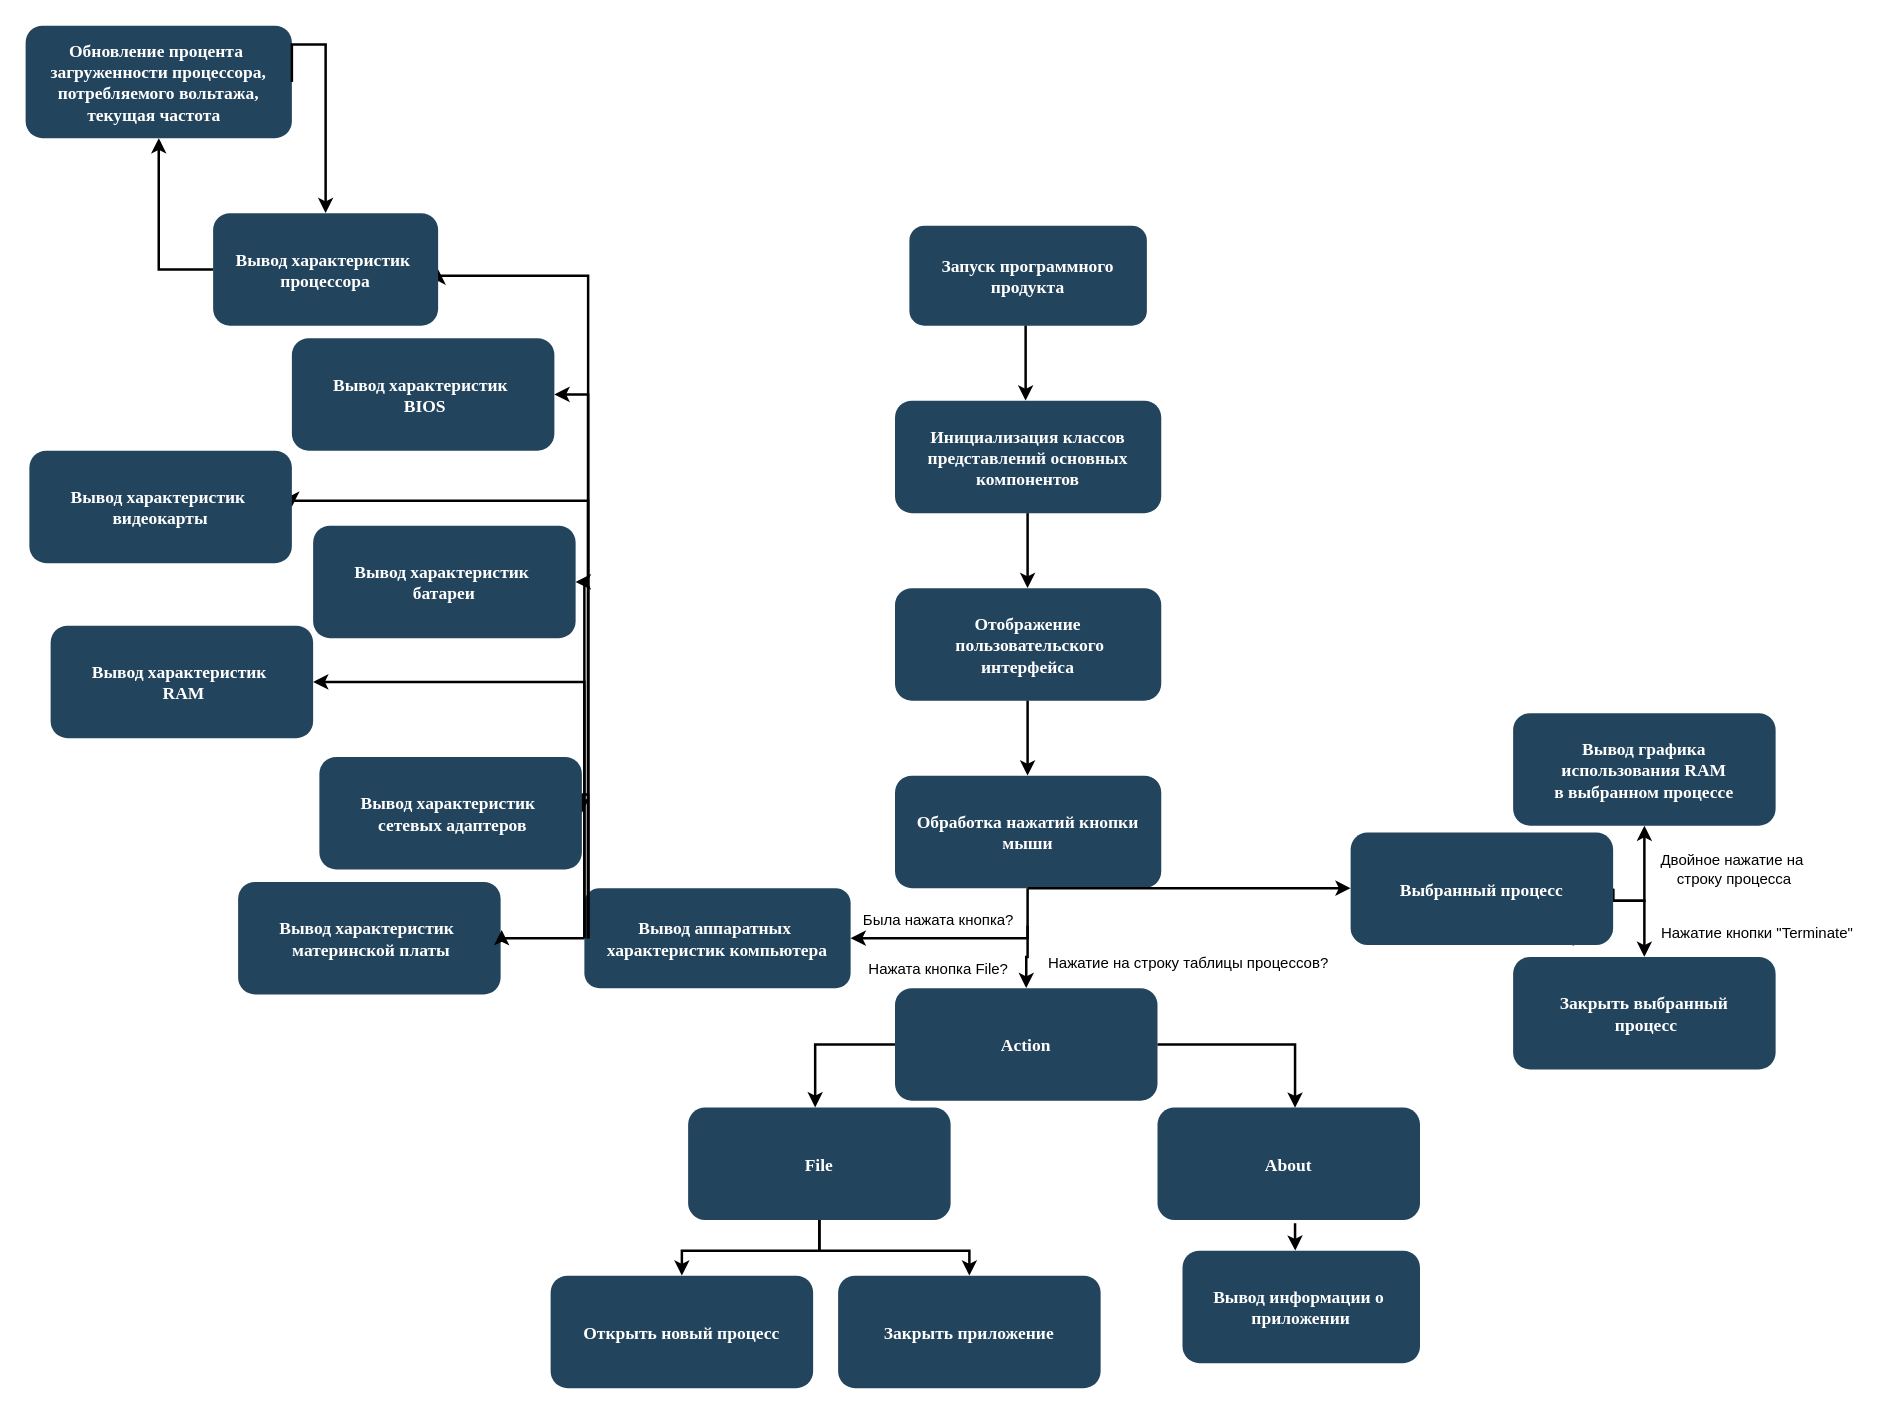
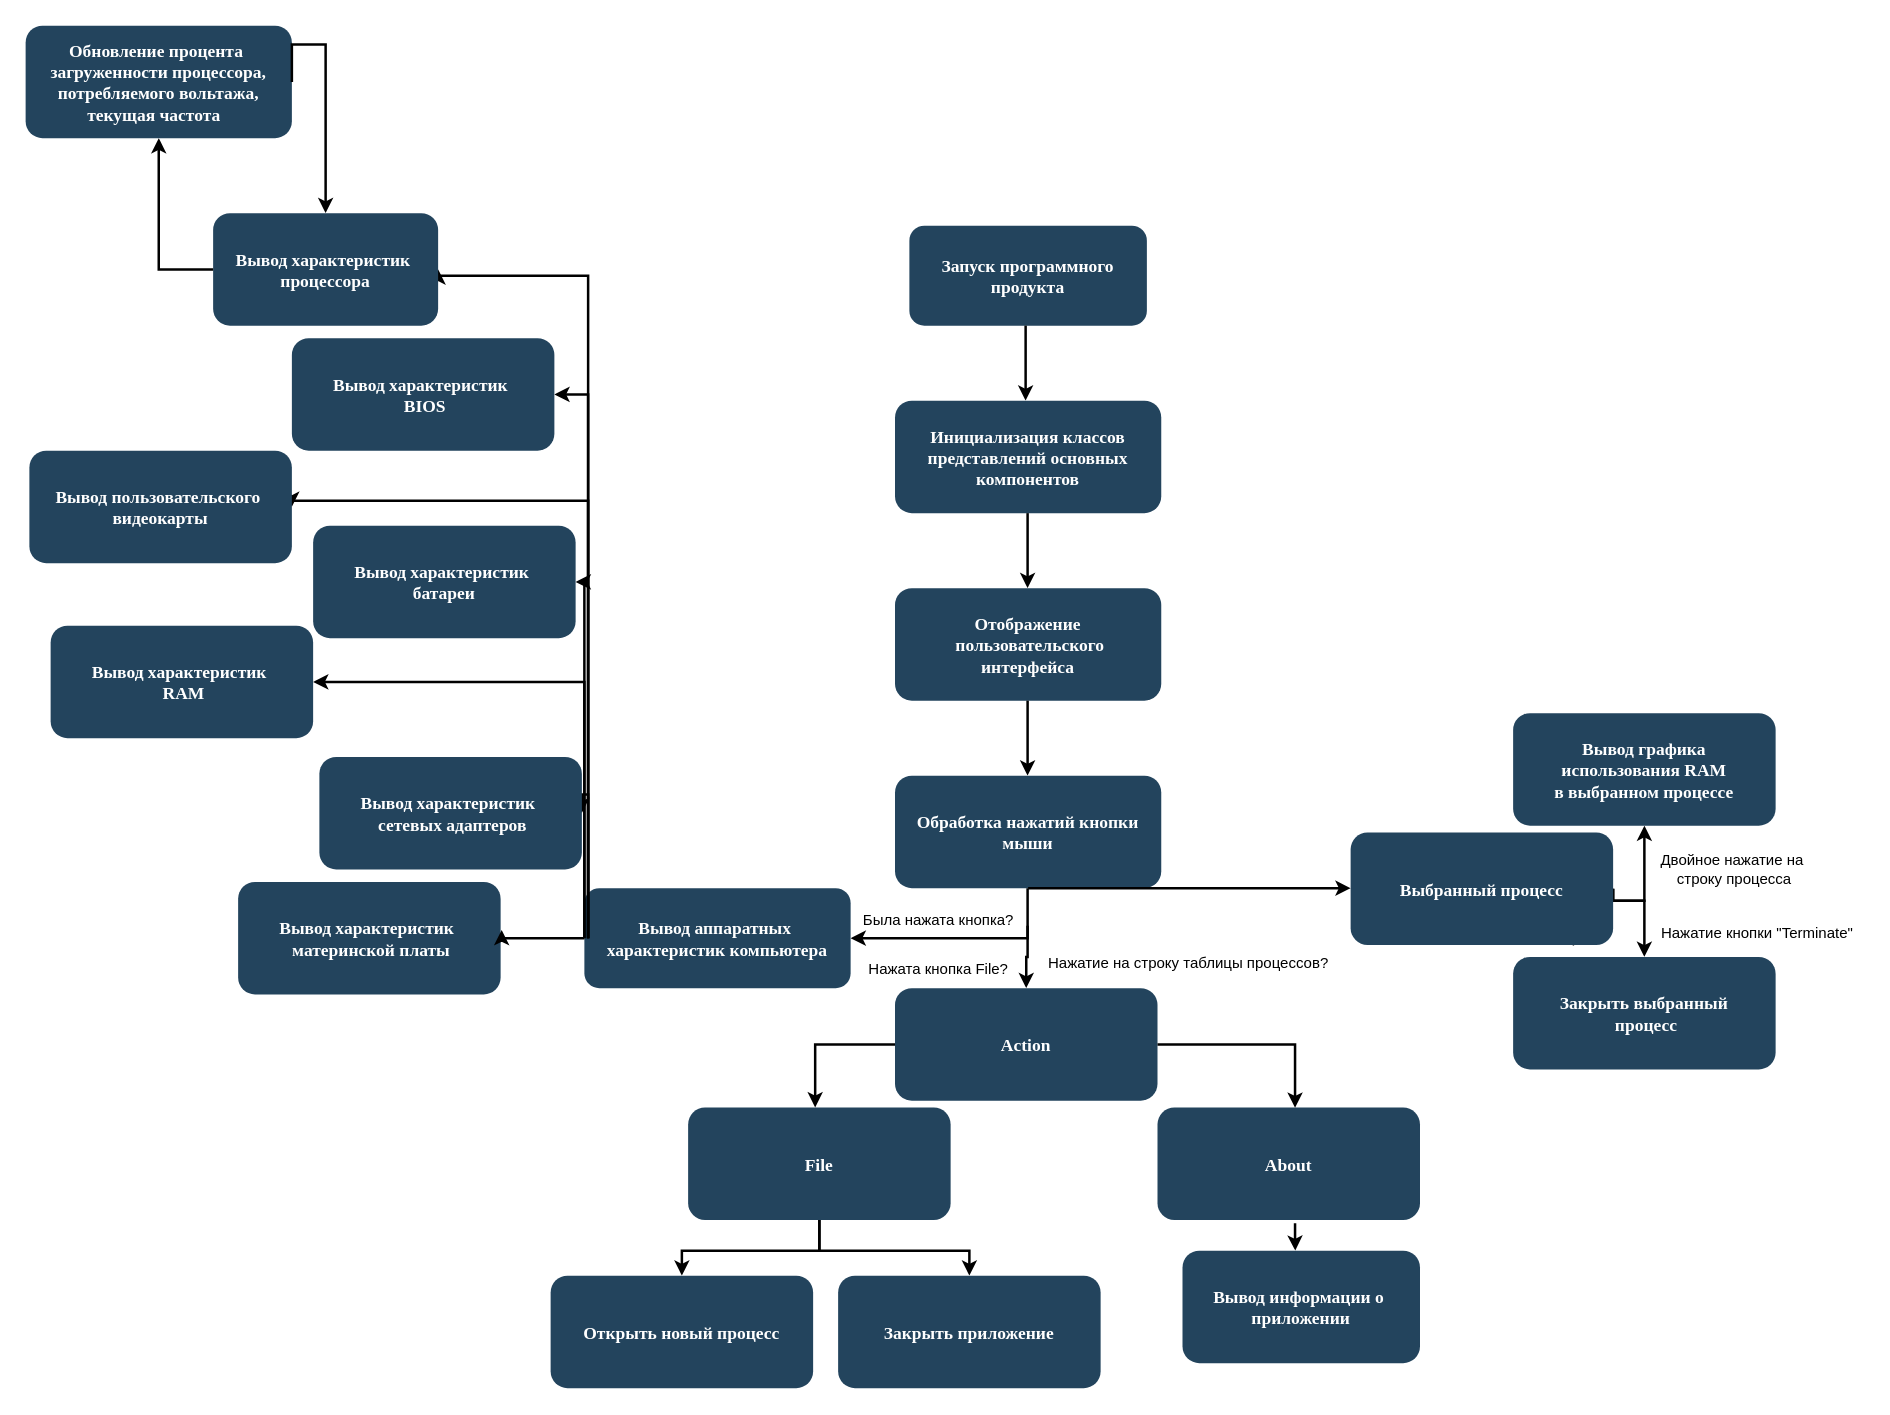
node "Вывод характеристик видеокарты": label "Вывод характеристик видеокарты" -> "Вывод пользовательского видеокарты"
